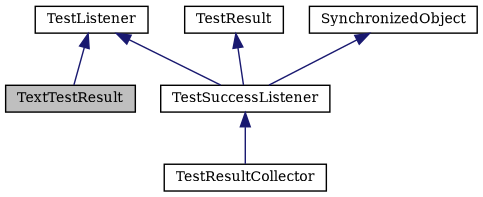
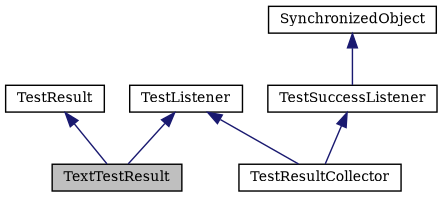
edge "TestSuccessListener" -> "TestListener": now "TestResultCollector" -> "TestListener"
edge "TestSuccessListener" -> "TestResult": now "TextTestResult" -> "TestResult"
